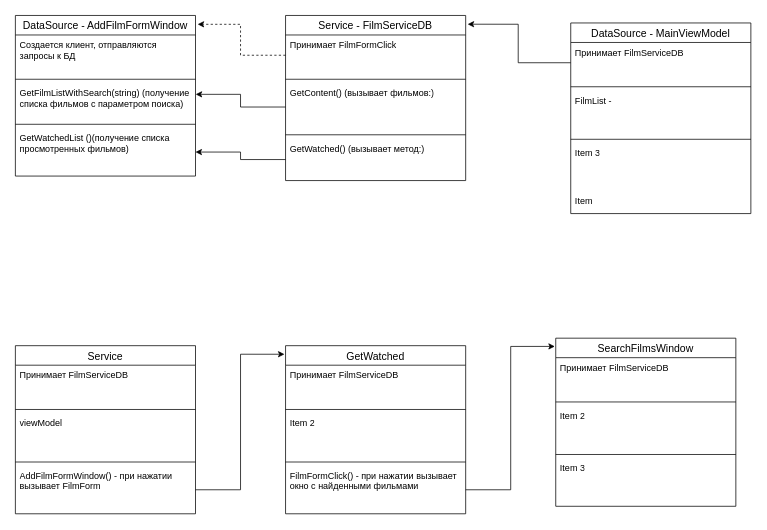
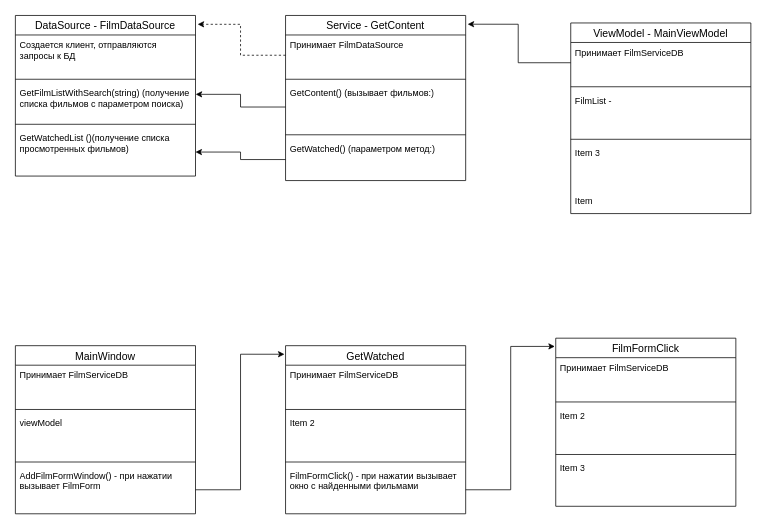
node "DataSource - AddFilmFormWindow": label "DataSource - AddFilmFormWindow" -> "DataSource - FilmDataSource"
node "Service - FilmServiceDB": label "Service - FilmServiceDB" -> "Service - GetContent"
node "DataSource - MainViewModel": label "DataSource - MainViewModel" -> "ViewModel - MainViewModel"
node "Принимает FilmFormClick": label "Принимает FilmFormClick" -> "Принимает FilmDataSource"
node "GetWatched() (вызывает метод:)": label "GetWatched() (вызывает метод:)" -> "GetWatched() (параметром метод:)"
node "SearchFilmsWindow": label "SearchFilmsWindow" -> "FilmFormClick"
node "Service": label "Service" -> "MainWindow"
